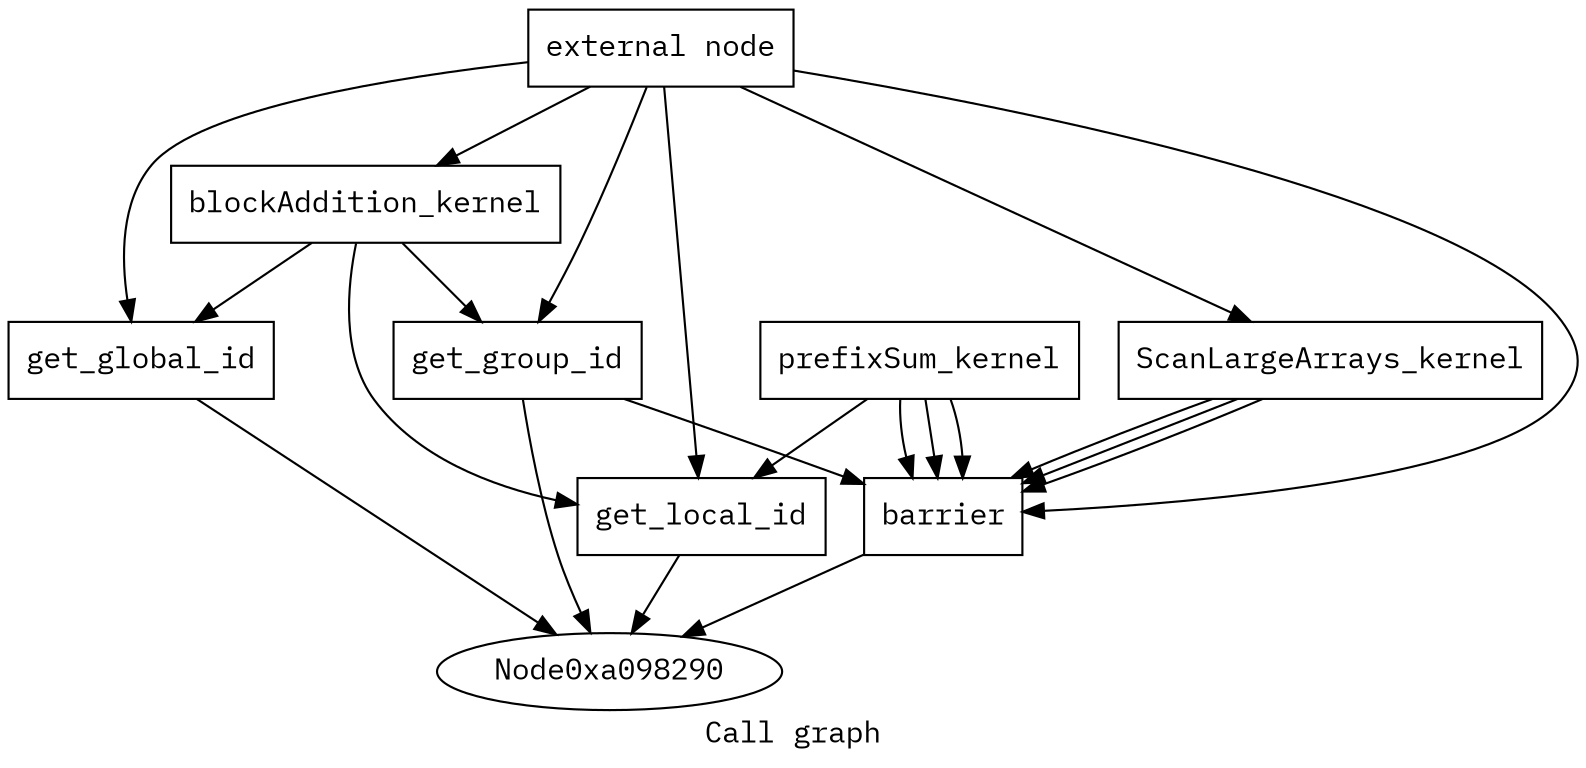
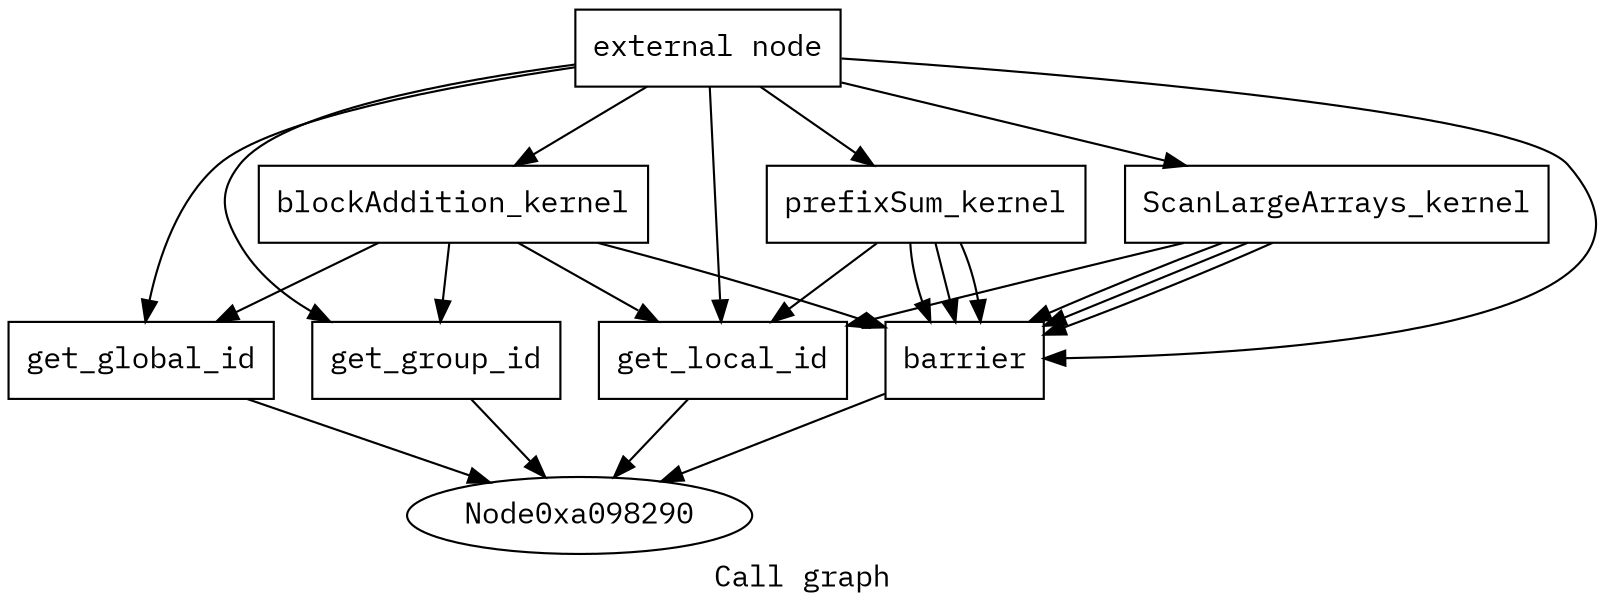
edge "external node" -> "prefixSum_kernel": added
edge "ScanLargeArrays_kernel" -> "get_local_id": added
edge "get_group_id" -> "barrier": now "blockAddition_kernel" -> "barrier"
